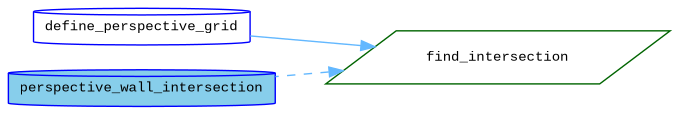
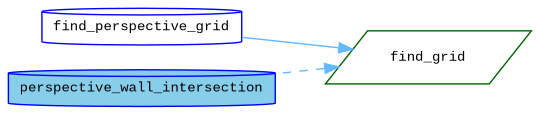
node "define_perspective_grid": label "define_perspective_grid" -> "find_perspective_grid"
node "find_intersection": label "find_intersection" -> "find_grid"
